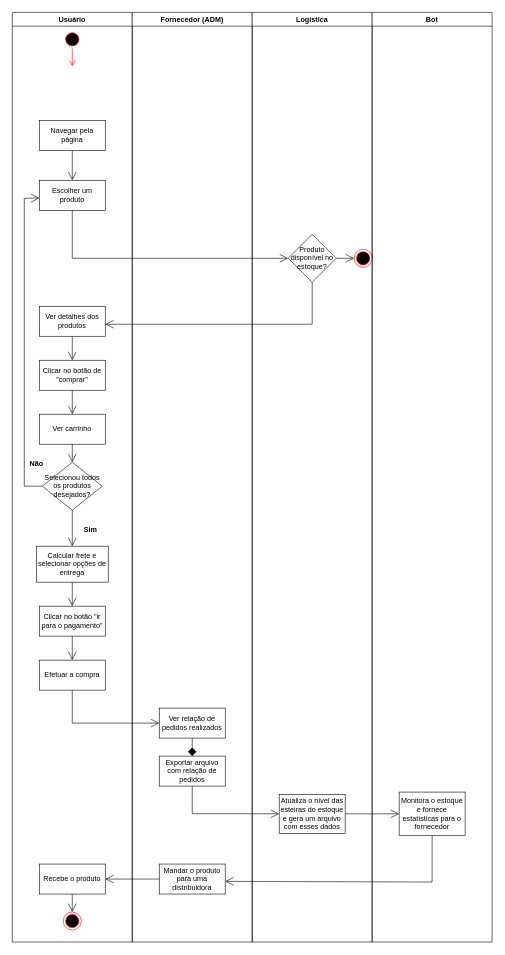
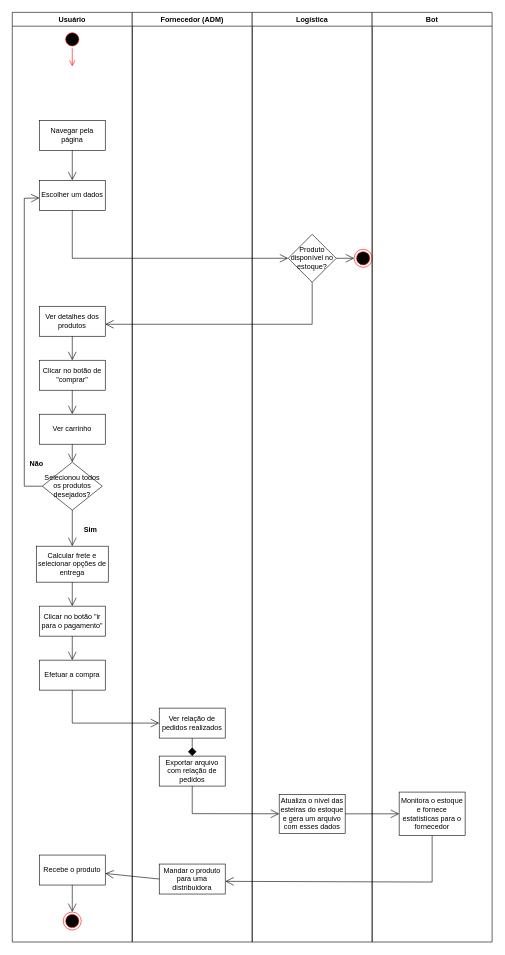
node "Escolher um produto": label "Escolher um produto" -> "Escolher um dados"
node "Recebe o produto": moved (72, 879) -> (72, 870)
